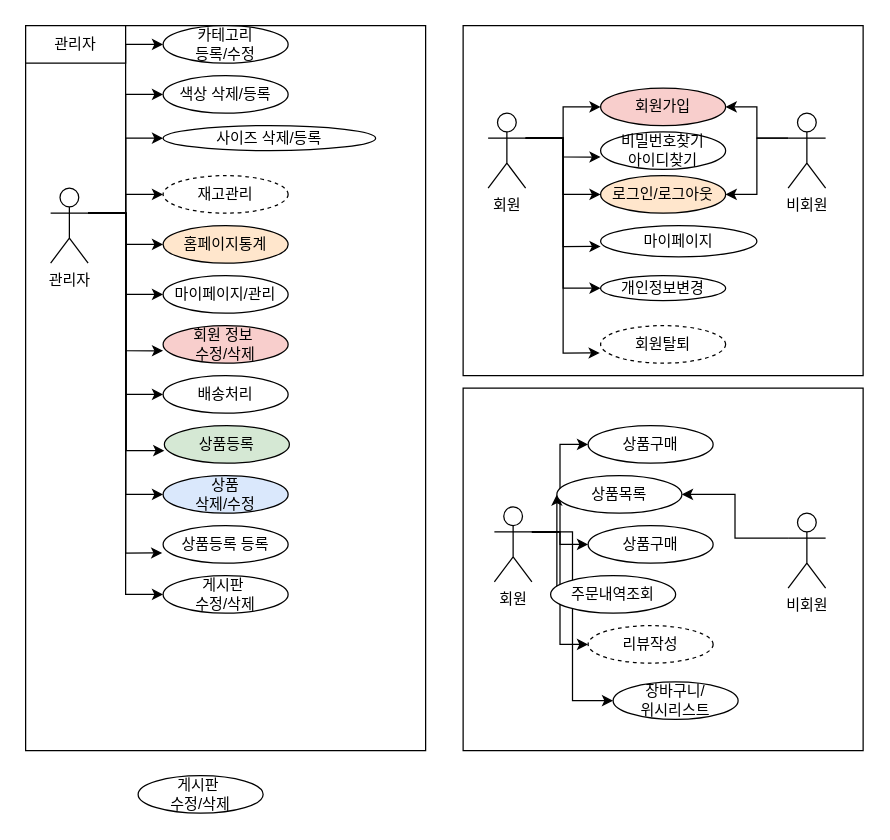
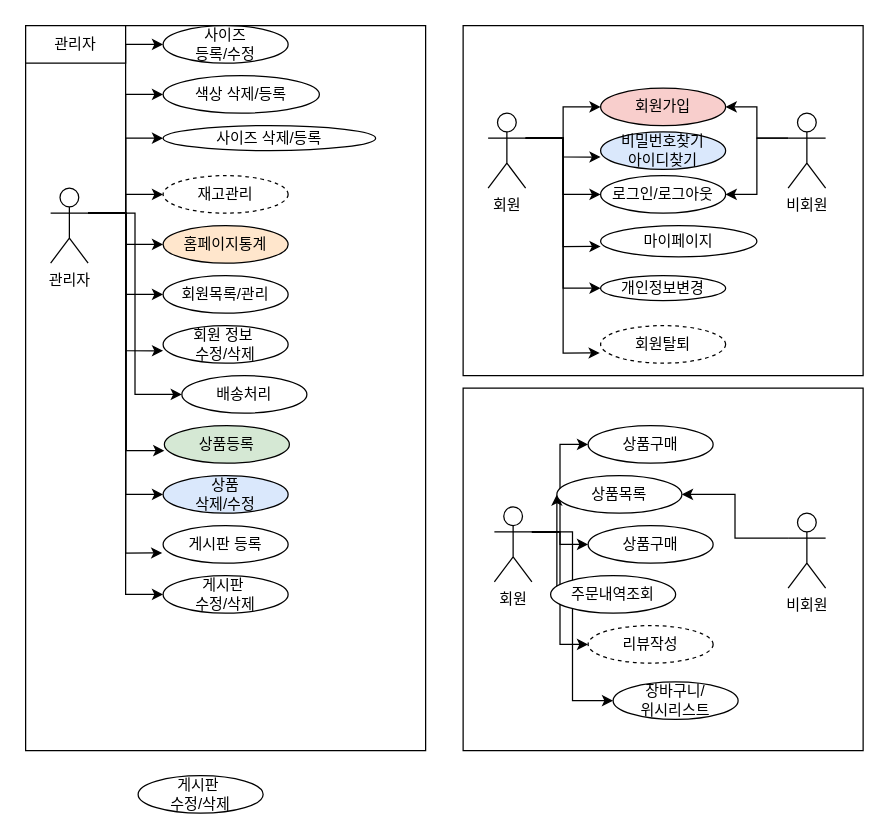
node "카테고리 등록/수정": label "카테고리 등록/수정" -> "사이즈 등록/수정"
node "색상 삭제/등록": size 125x38 -> 156x38
node "비밀번호찾기 아이디찾기": fillcolor #ffffff -> #dae8fc
node "로그인/로그아웃": fillcolor #ffe6cc -> #ffffff
node "마이페이지/관리": label "마이페이지/관리" -> "회원목록/관리"
node "회원 정보 수정/삭제": fillcolor #f8cecc -> #ffffff
node "배송처리": moved (226, 394) -> (244, 394)
node "상품등록 등록": label "상품등록 등록" -> "게시판 등록"
